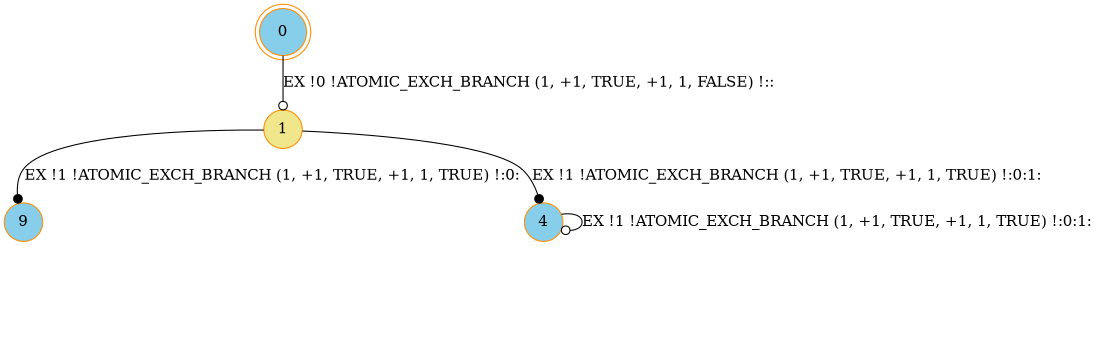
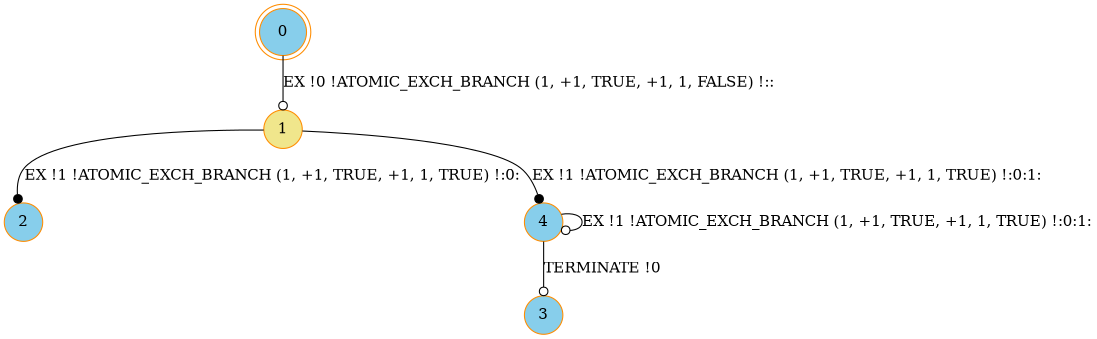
node "9": label "9" -> "2"
node "3": added
